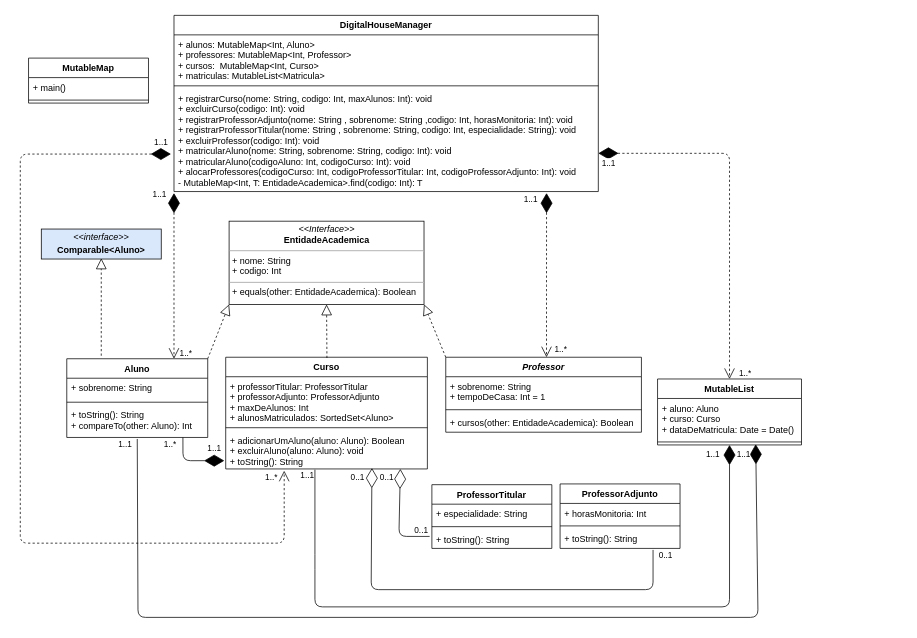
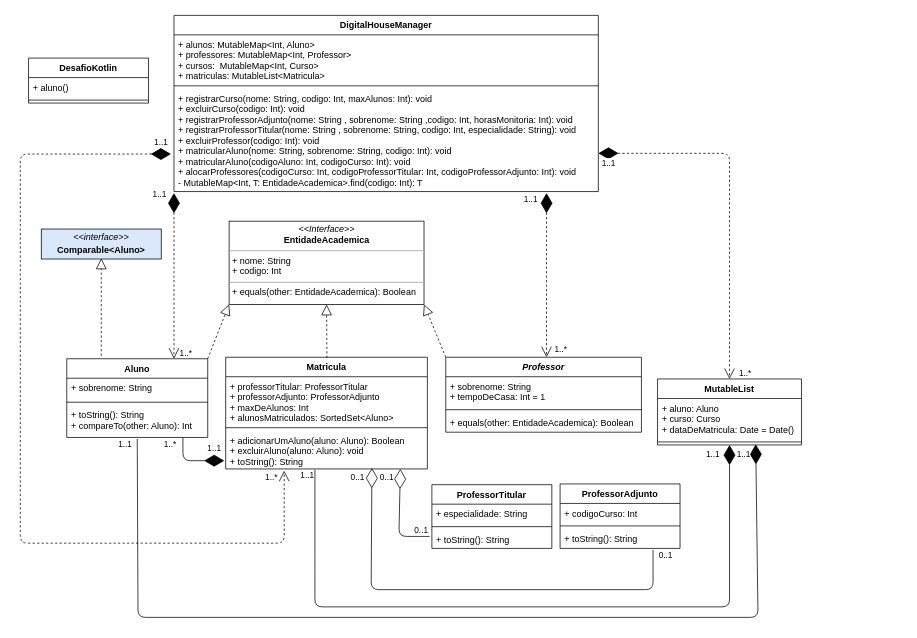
node "MutableMap": label "MutableMap" -> "DesafioKotlin"
node "+ main()": label "+ main()" -> "+ aluno()"
node "Curso": label "Curso" -> "Matricula"
node "+ cursos(other: EntidadeAcademica): Boolean": label "+ cursos(other: EntidadeAcademica): Boolean" -> "+ equals(other: EntidadeAcademica): Boolean"
node "+ horasMonitoria: Int": label "+ horasMonitoria: Int" -> "+ codigoCurso: Int"
